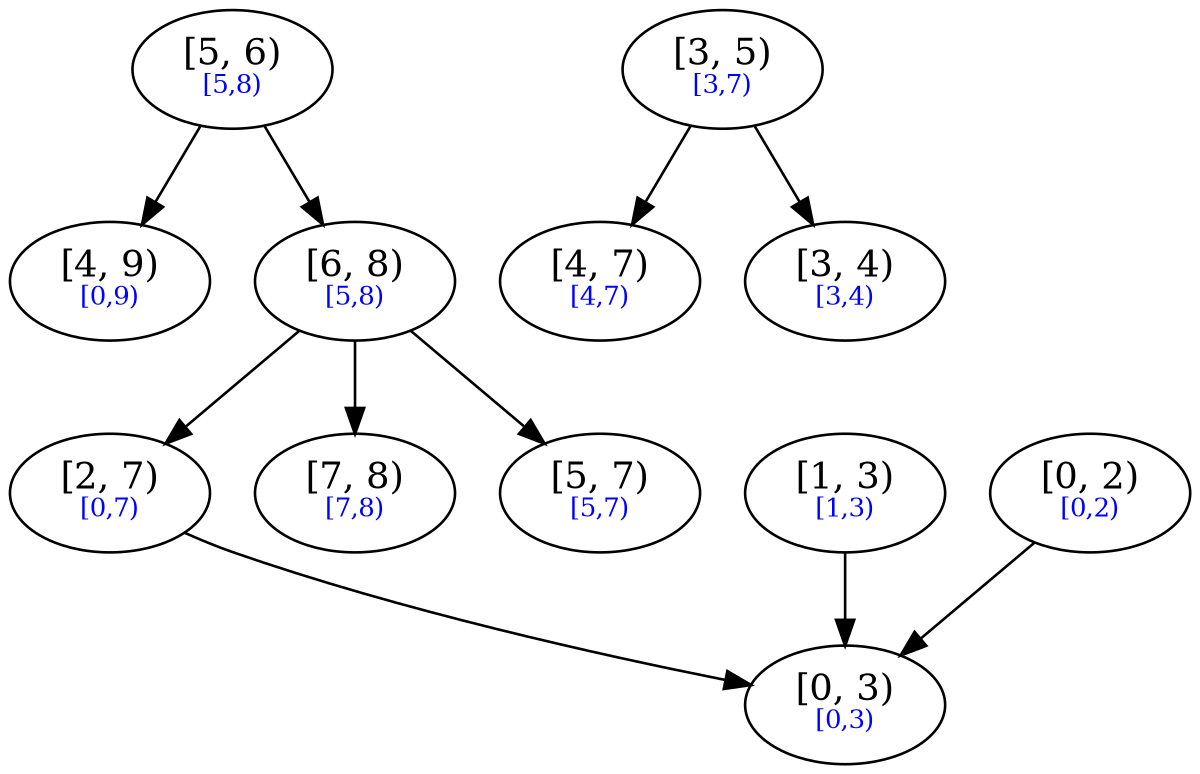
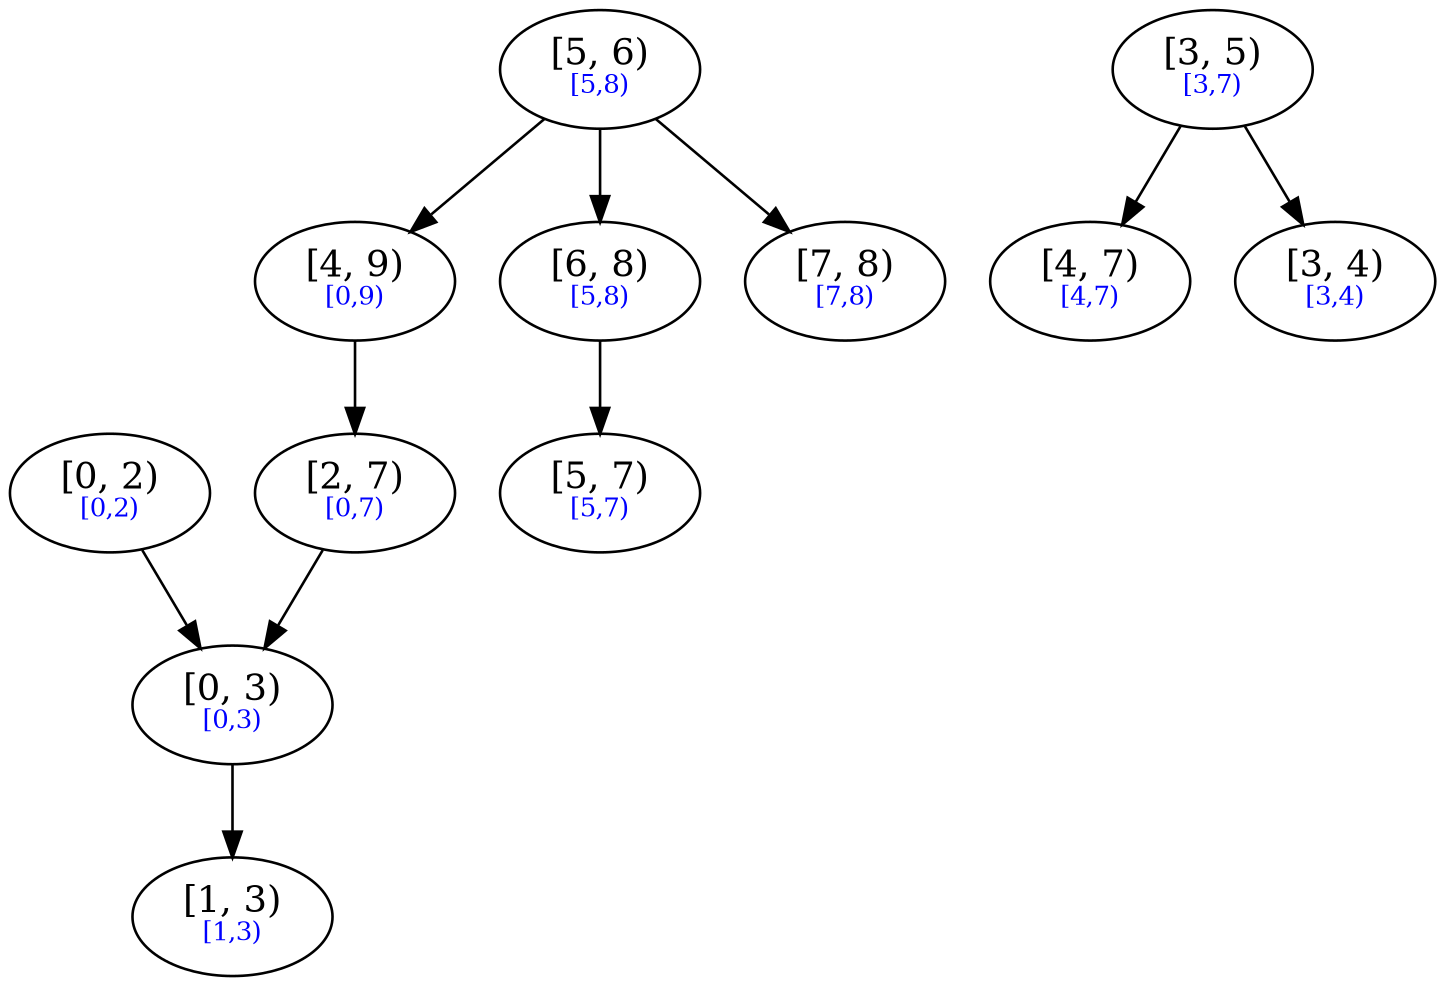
edge "[6, 8)" -> "[7, 8)": now "[5, 6)" -> "[7, 8)"
edge "[6, 8)" -> "[2, 7)": now "[4, 9)" -> "[2, 7)"
edge "[1, 3)" -> "[0, 3)": reversed
